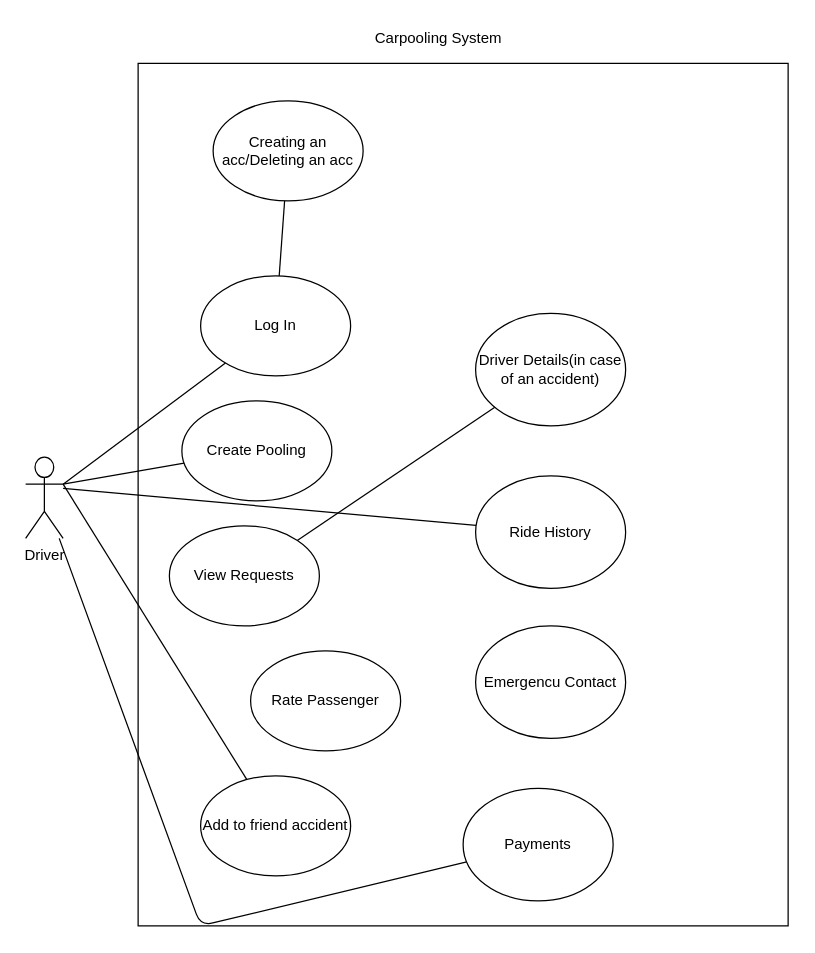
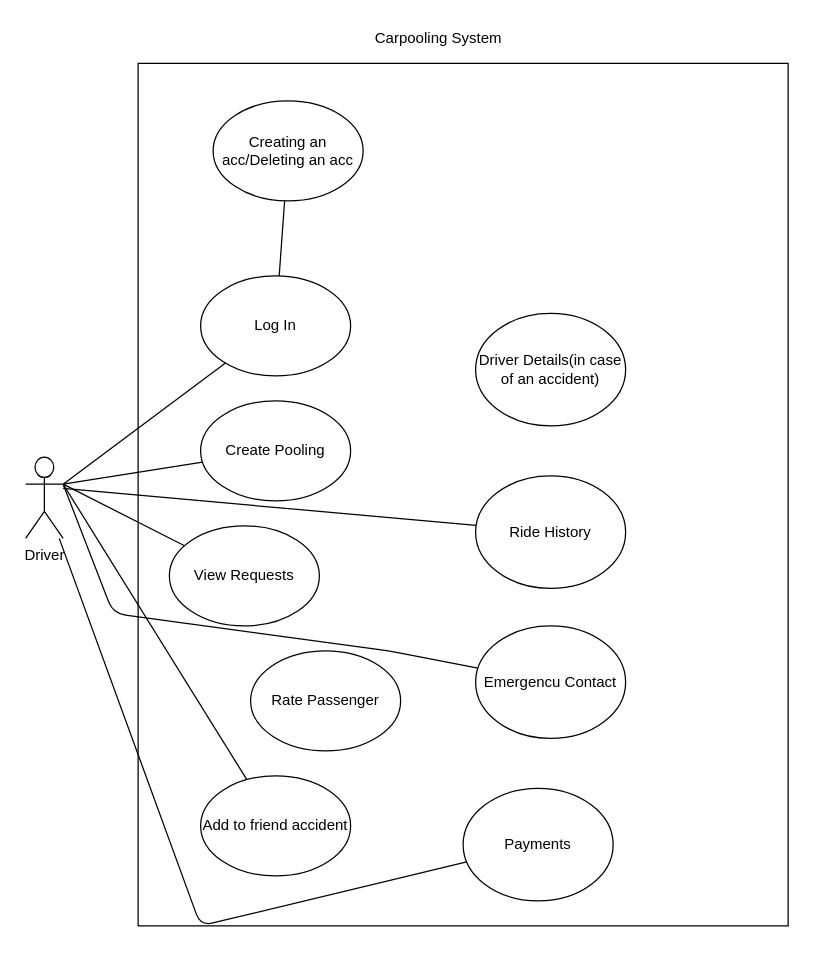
node "Create Pooling": moved (257, 451) -> (276, 451)
edge "Driver Details(in case of an accident)" -- "View Requests": now "Driver" -- "View Requests"
edge "Driver" -- "Emergencu Contact": added
